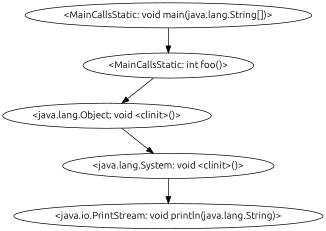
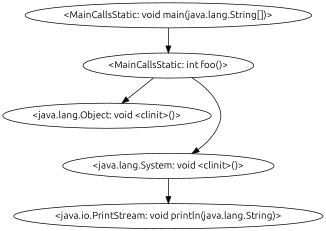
edge "<java.lang.Object: void <clinit>()>" -> "<java.lang.System: void <clinit>()>": now "<MainCallsStatic: int foo()>" -> "<java.lang.System: void <clinit>()>"
